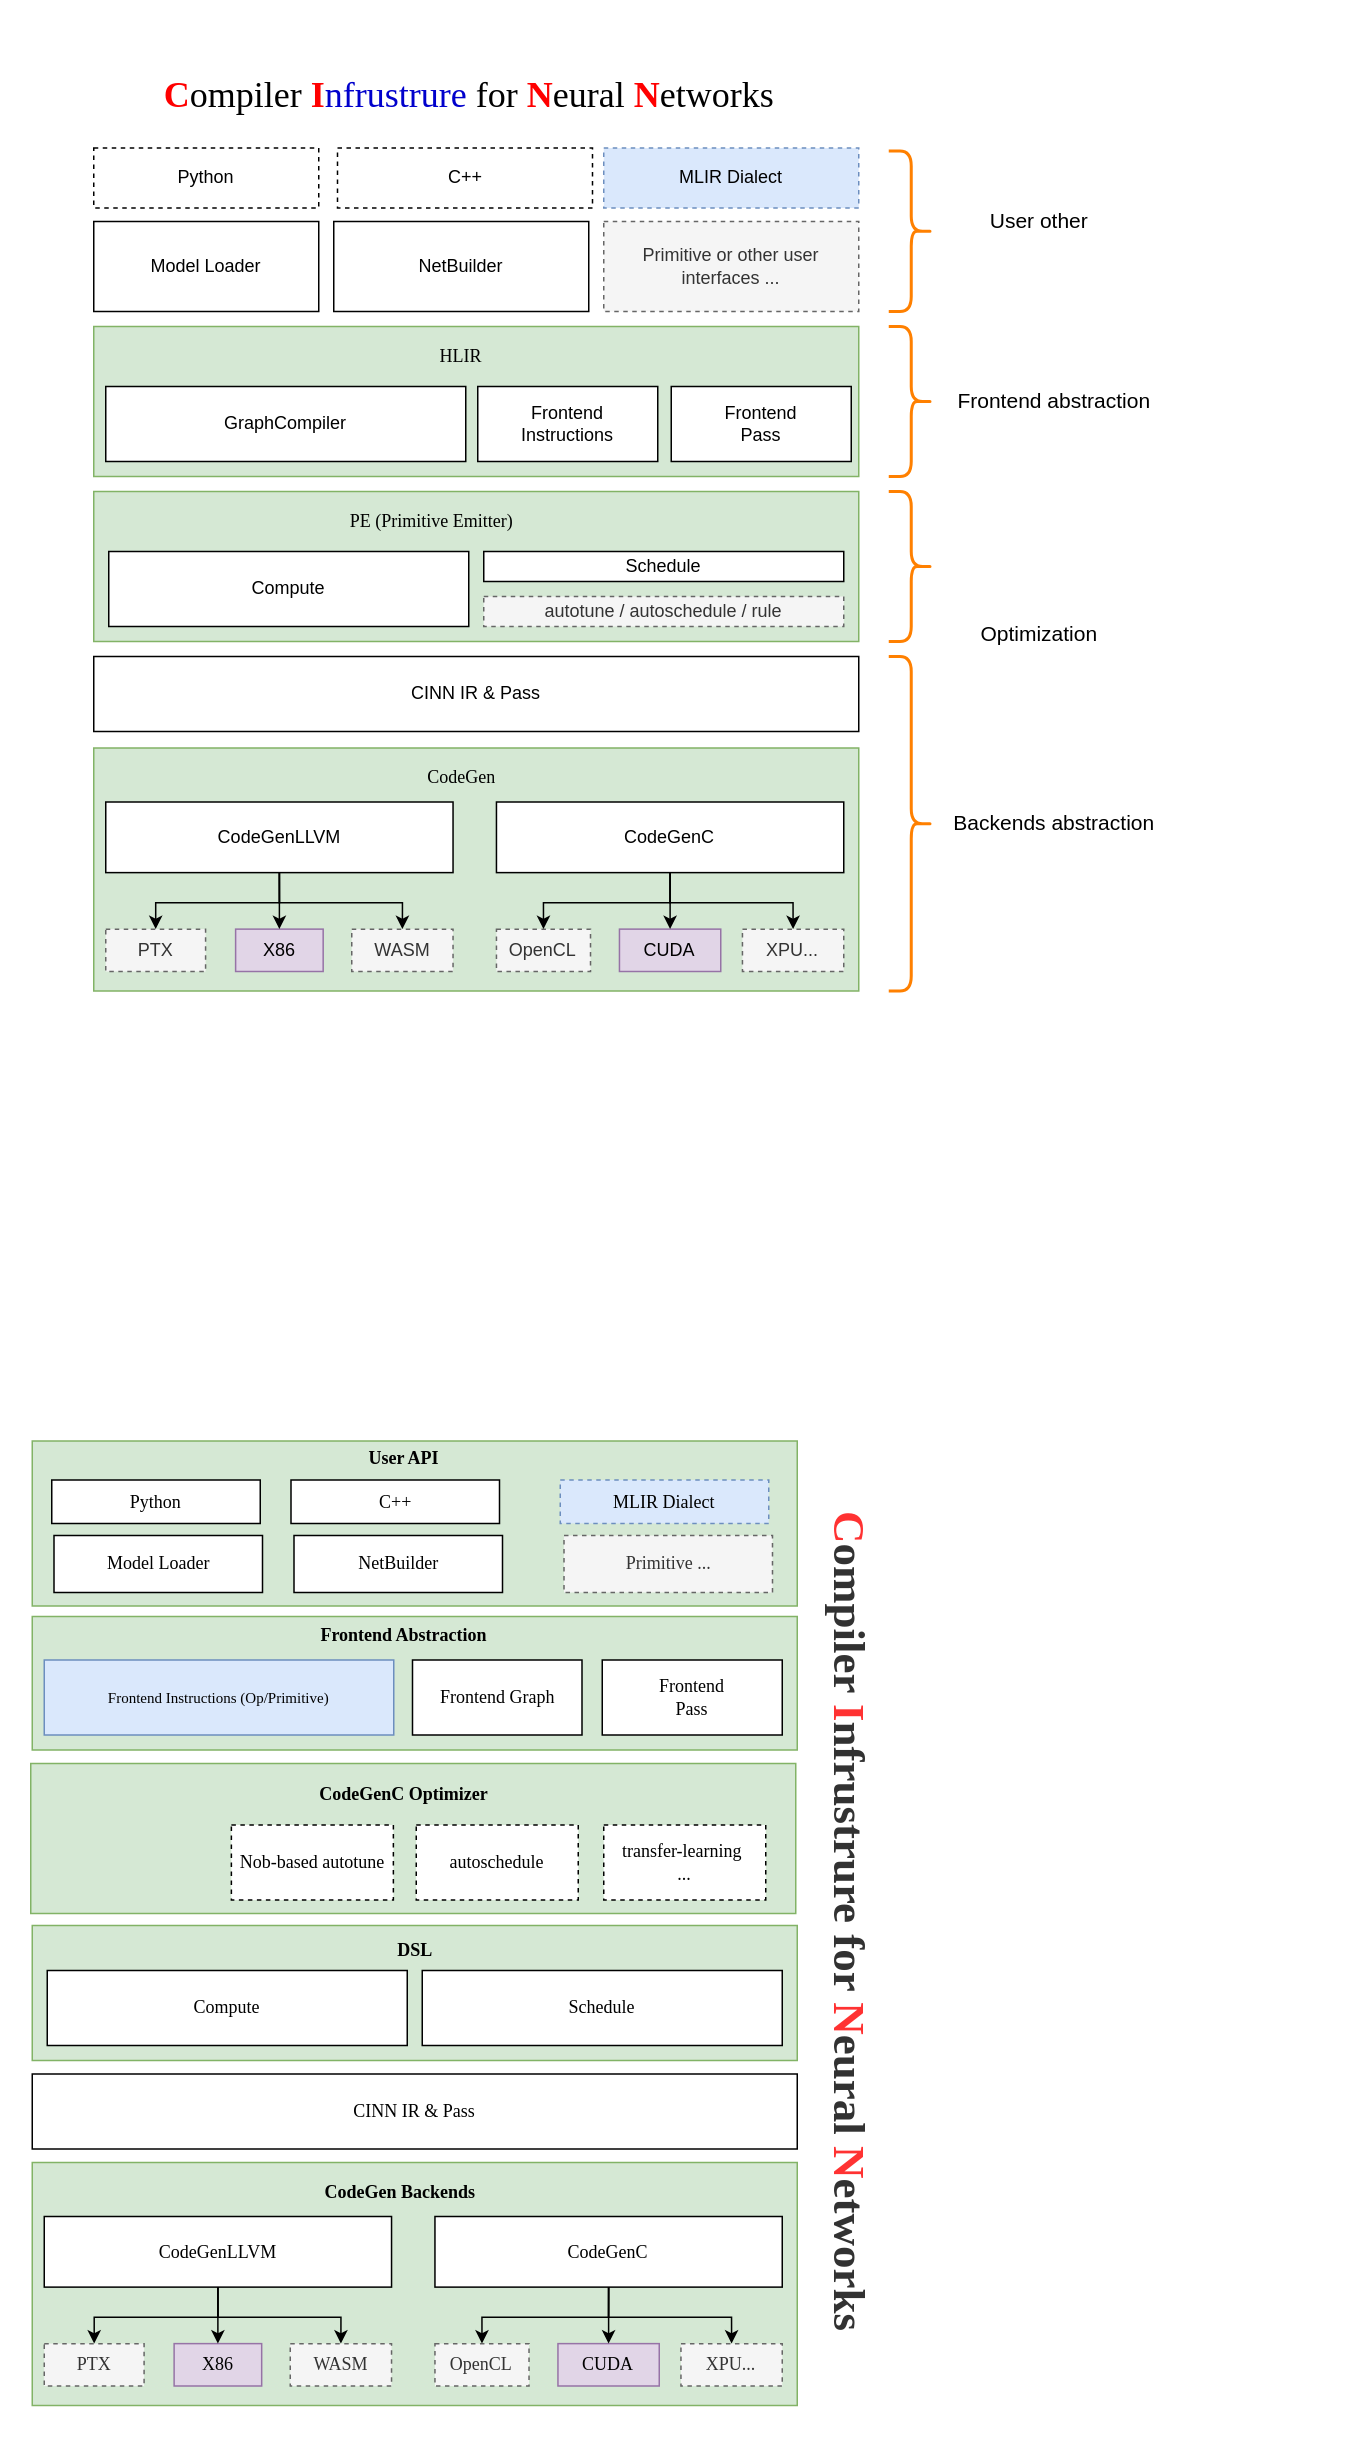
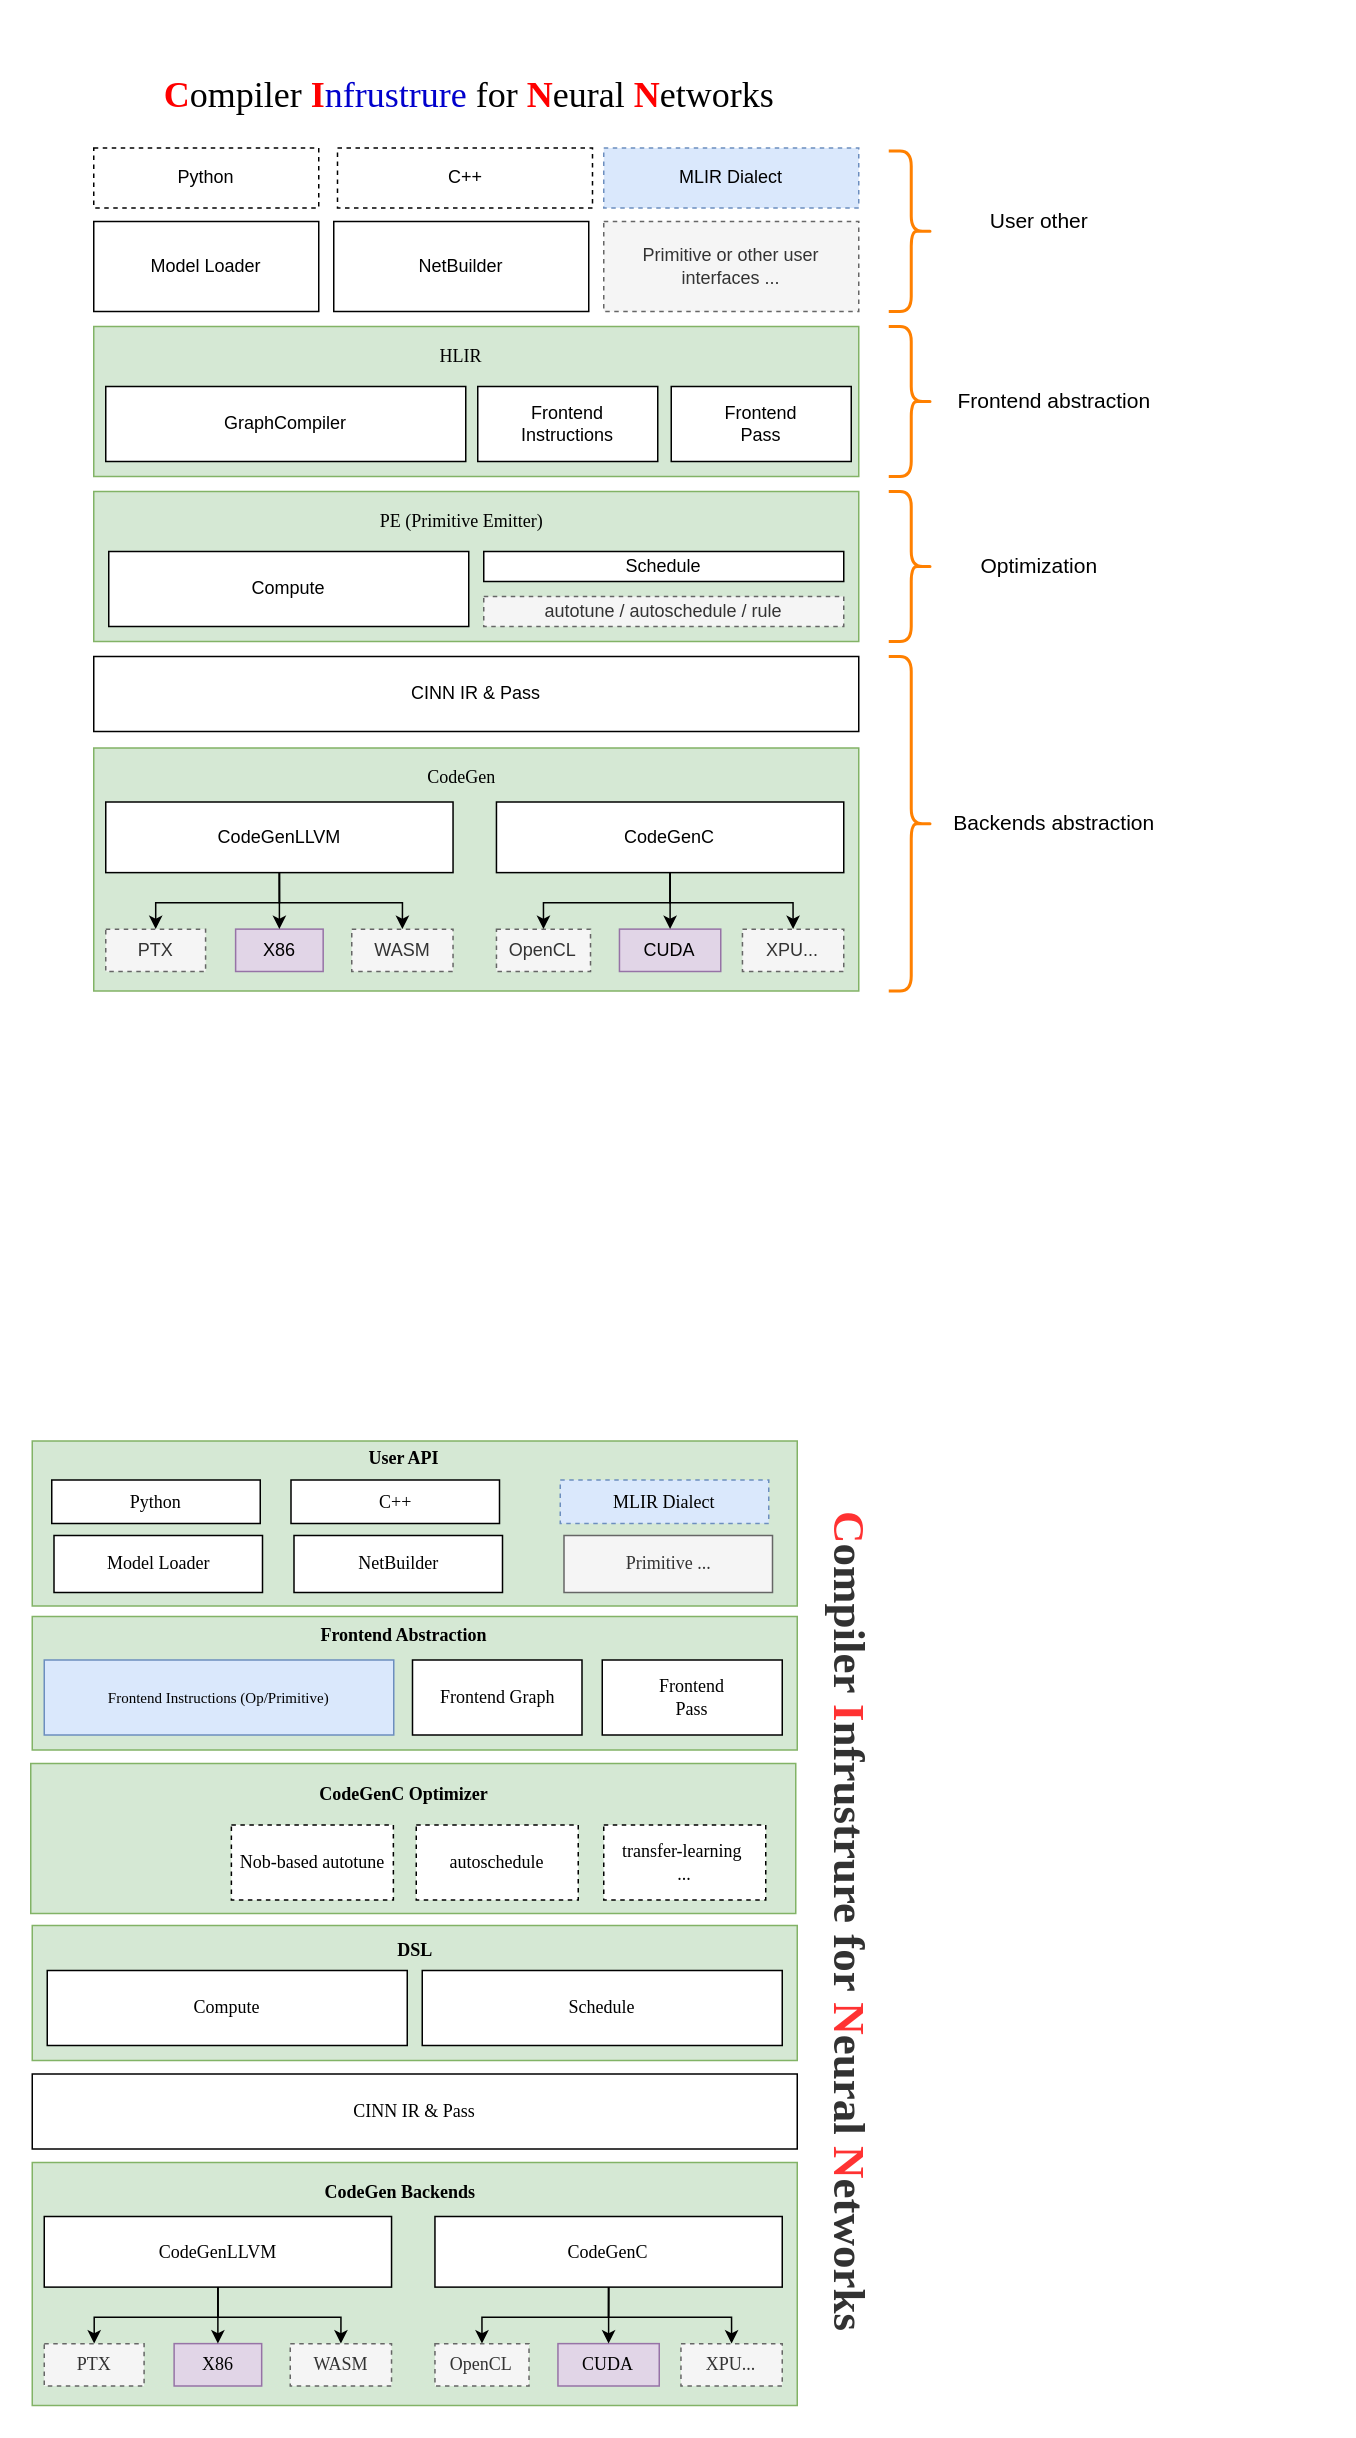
node "PE (Primitive Emitter)": moved (431, 521) -> (461, 521)
node "Optimization": moved (1039, 629) -> (1039, 562)
node "Primitive ...": style dashed -> solid
